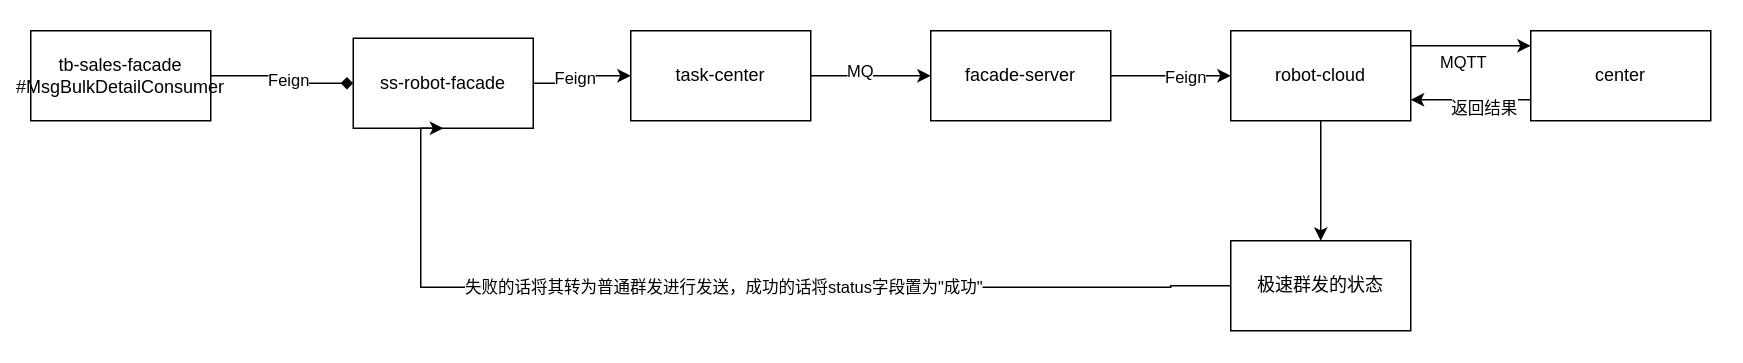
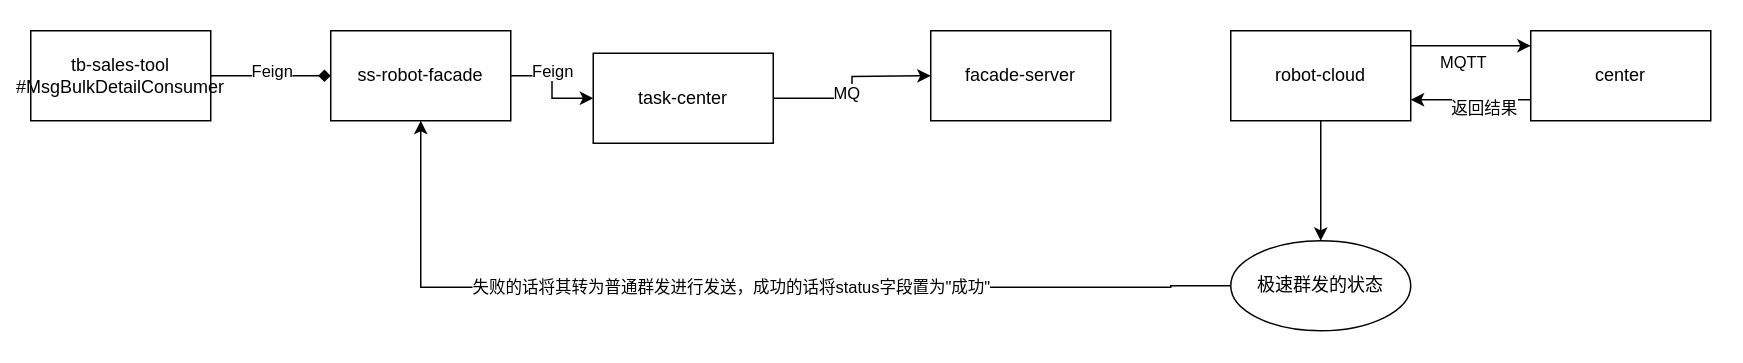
node "tb-sales-facade #MsgBulkDetailConsumer": label "tb-sales-facade #MsgBulkDetailConsumer" -> "tb-sales-tool #MsgBulkDetailConsumer"
node "task-center": moved (721, 76) -> (683, 98)
edge "facade-server" -> "robot-cloud": removed, label "Feign"
node "ss-robot-facade": moved (443, 83) -> (421, 76)
node "极速群发的状态": shape rectangle -> ellipse
